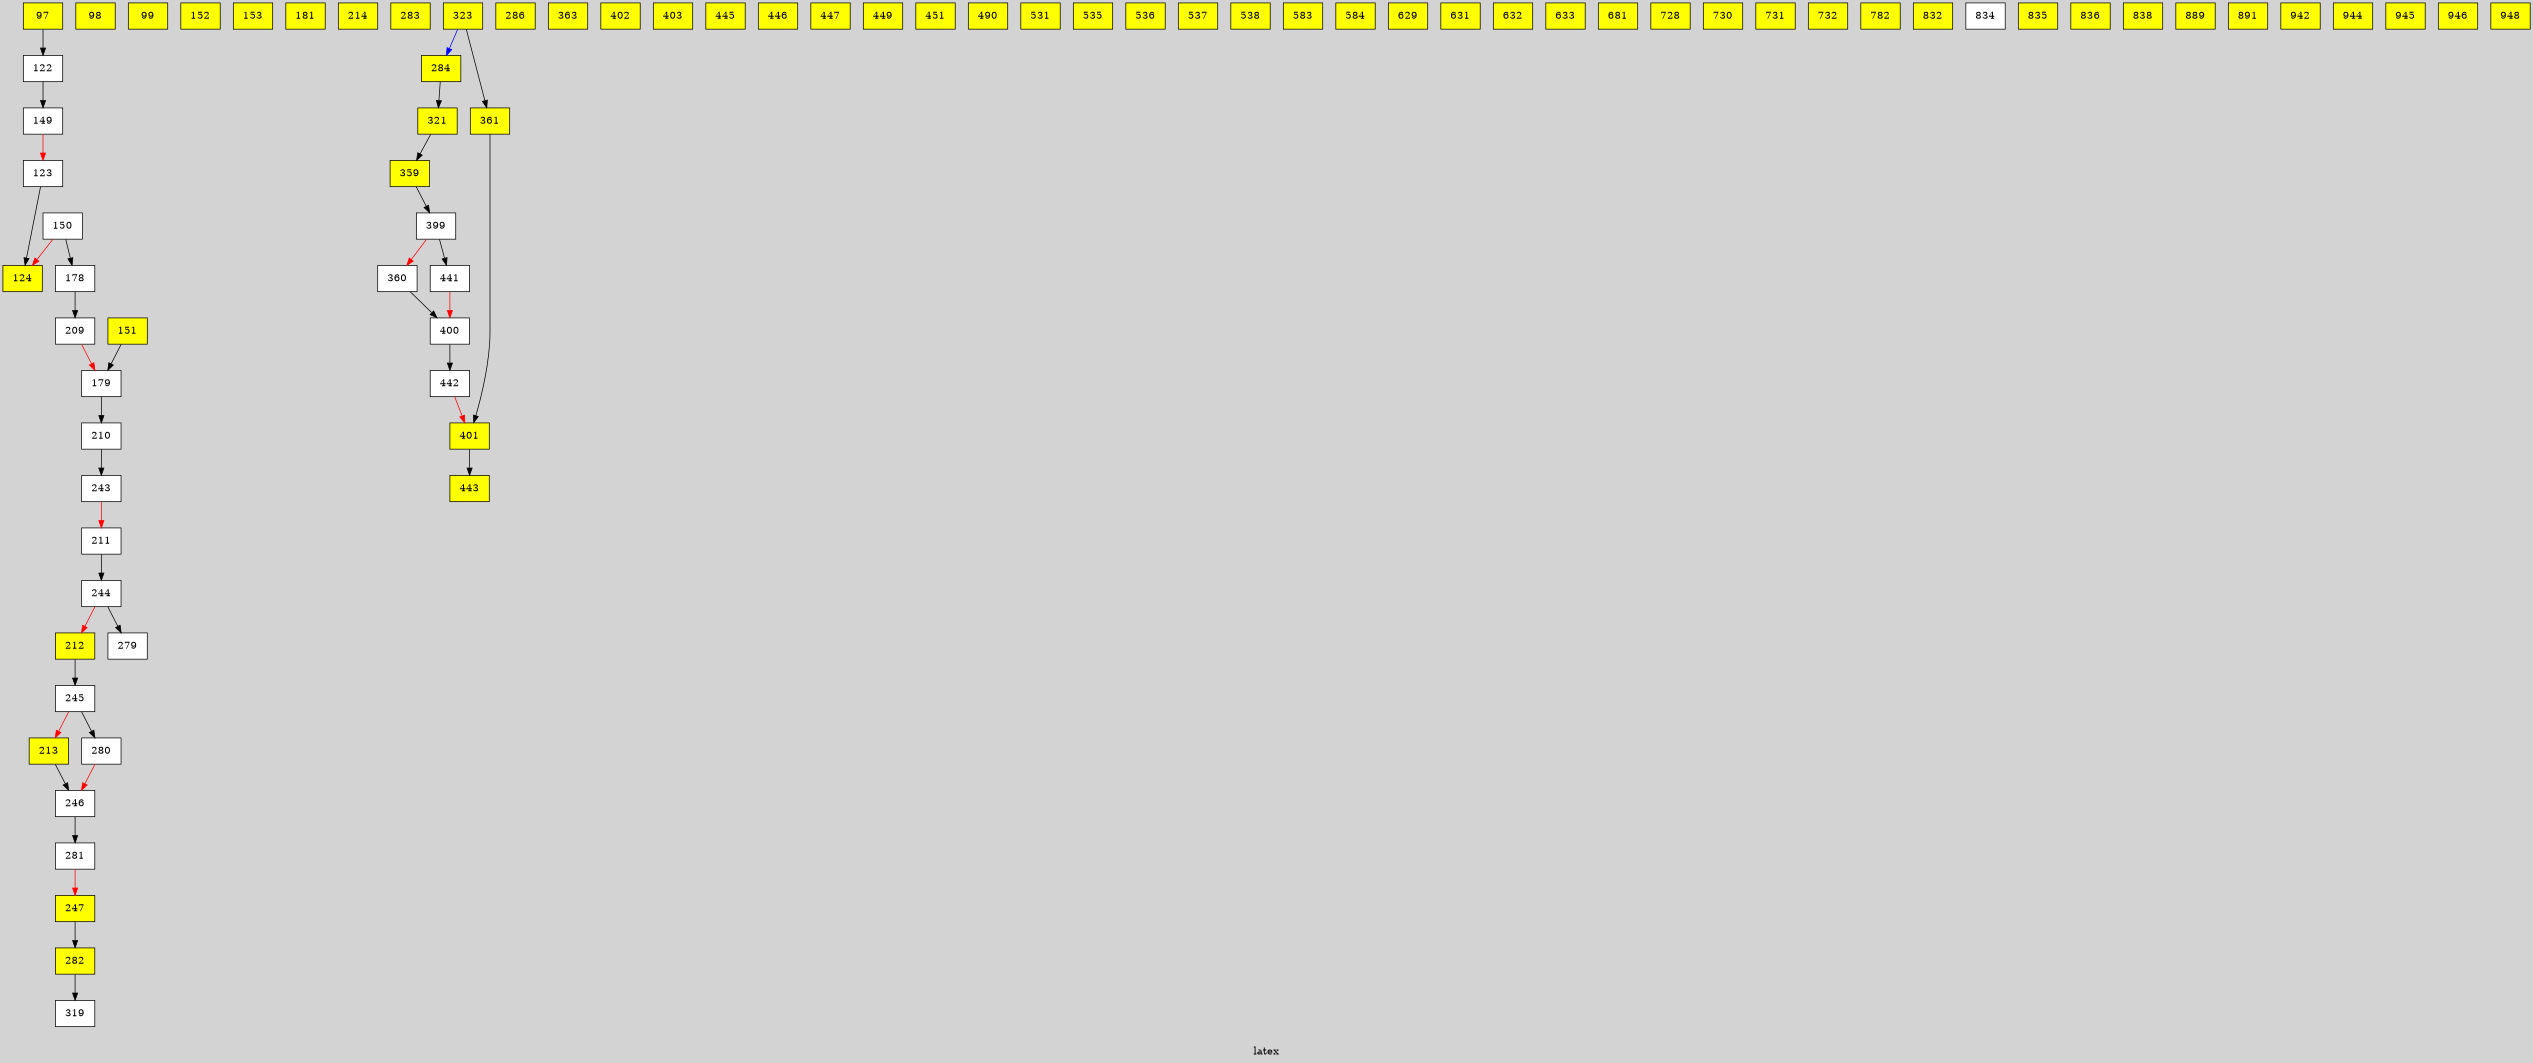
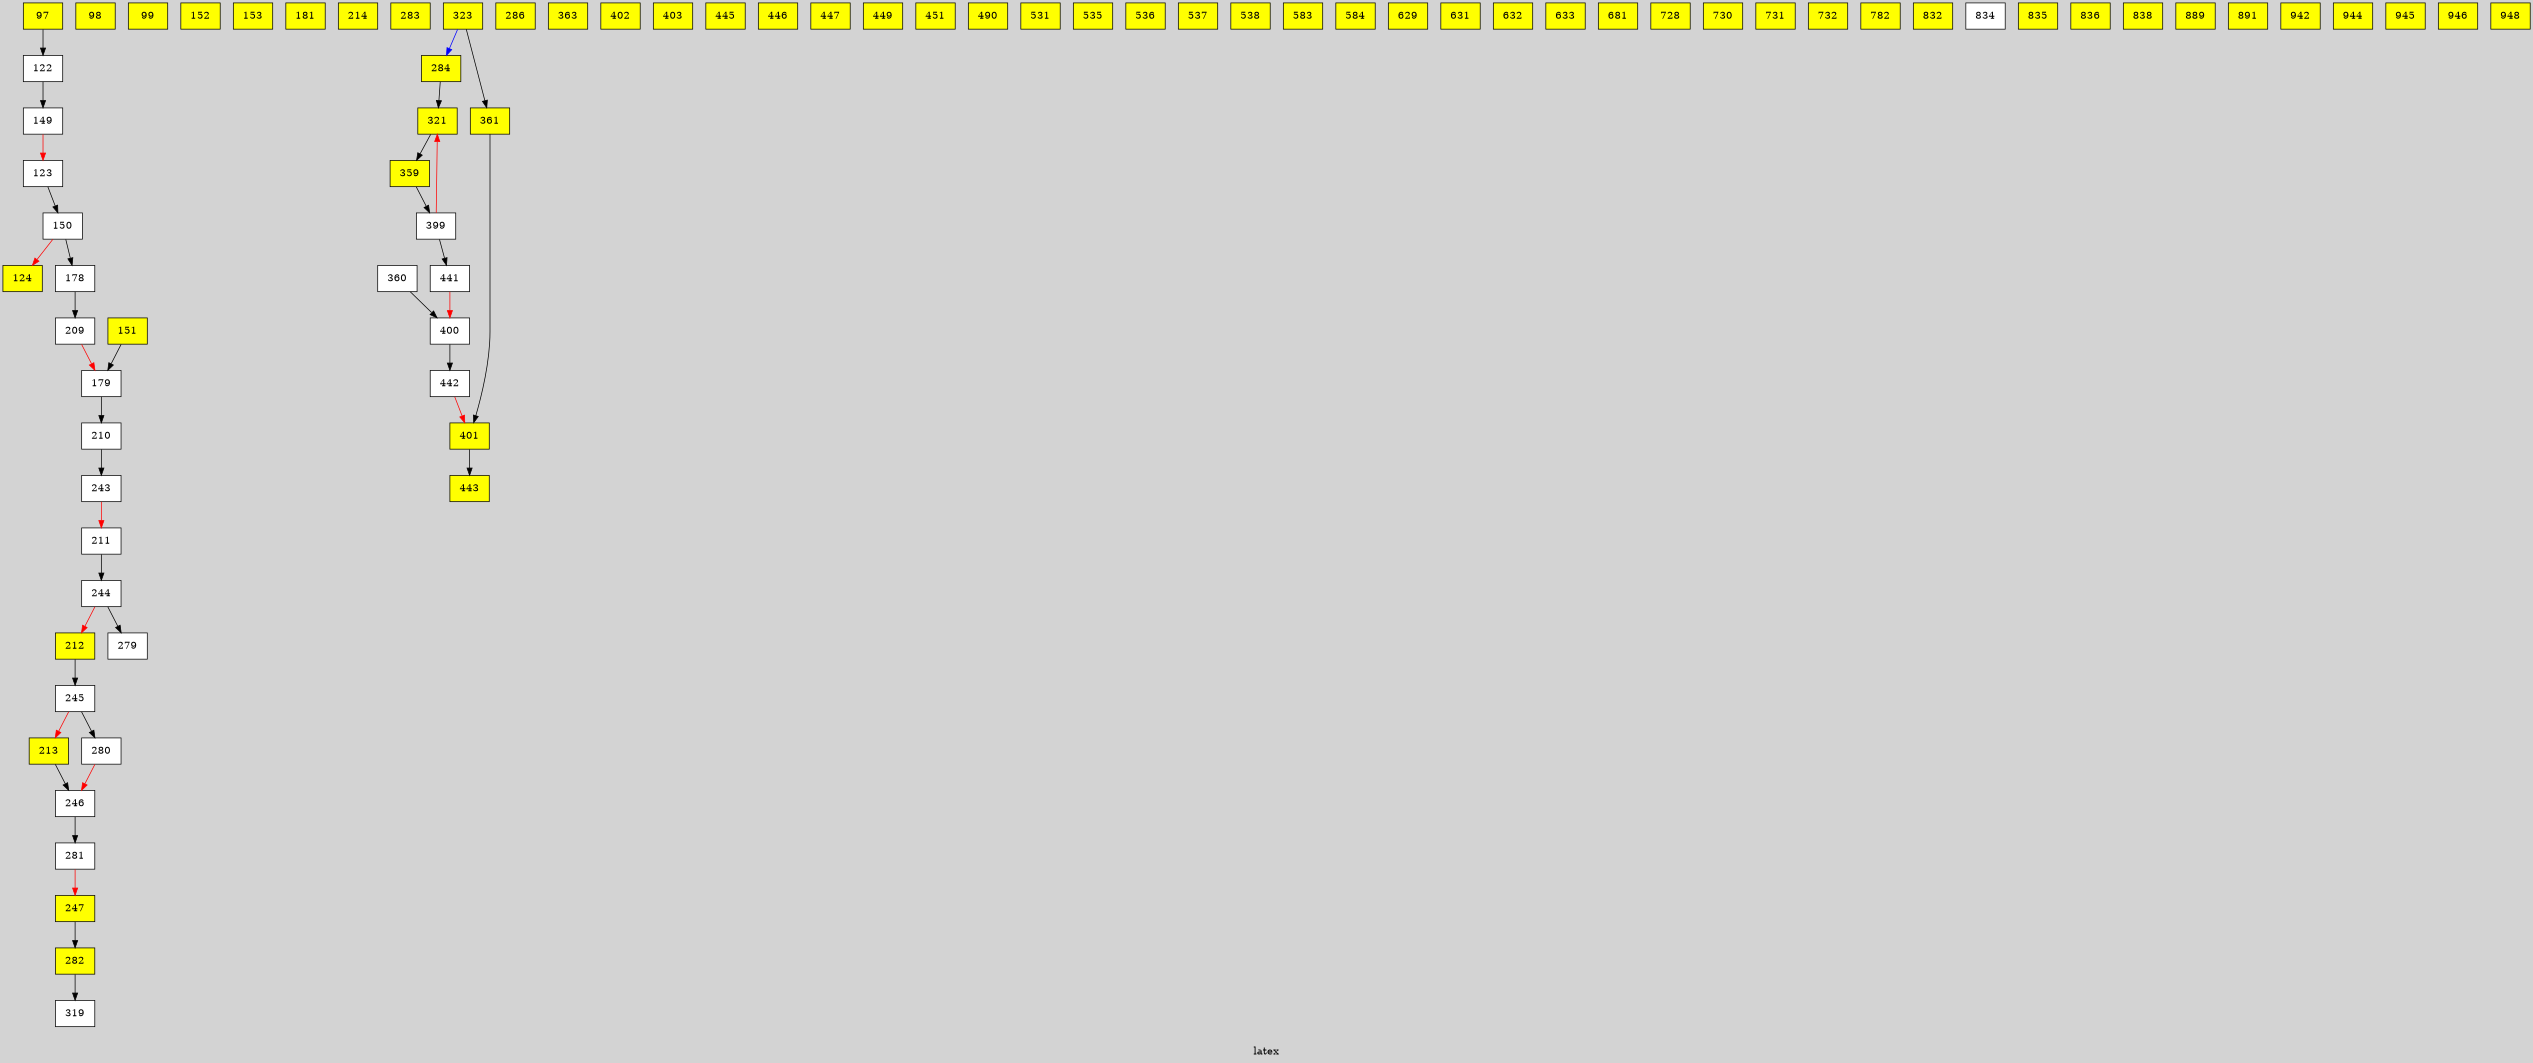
edge "123" -> "124": now "123" -> "150"
edge "399" -> "360": now "399" -> "321"
